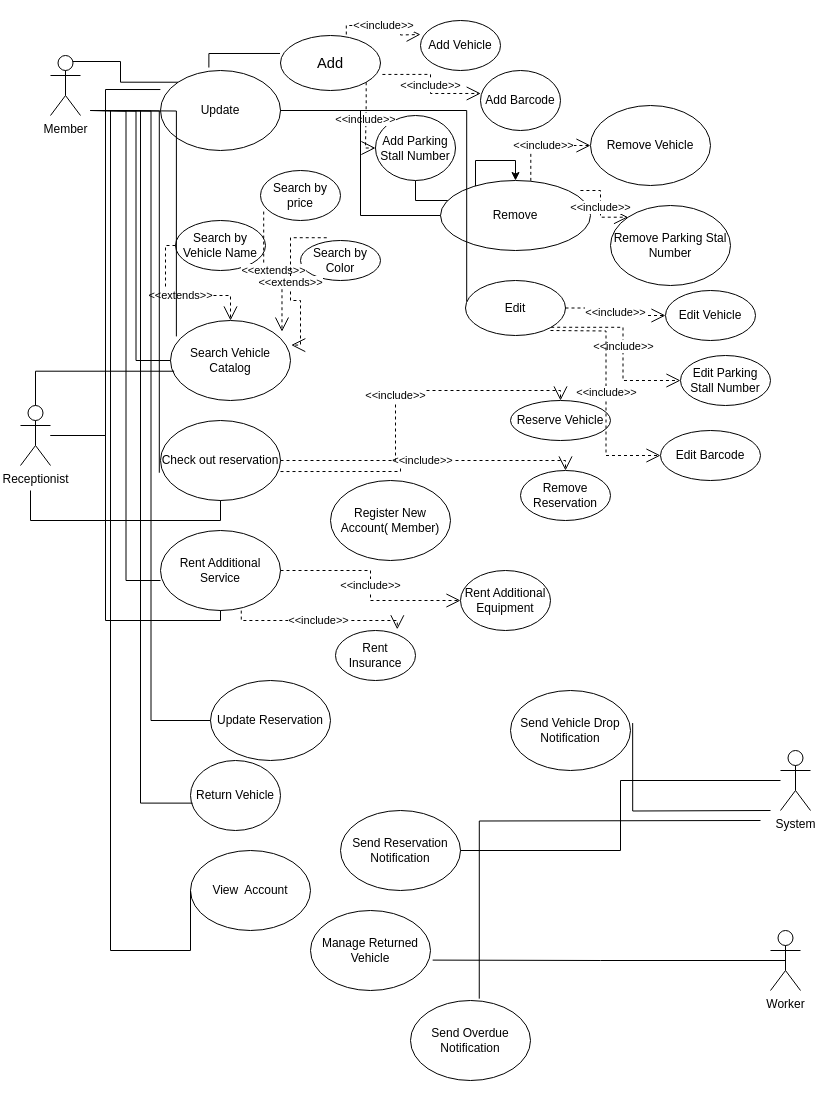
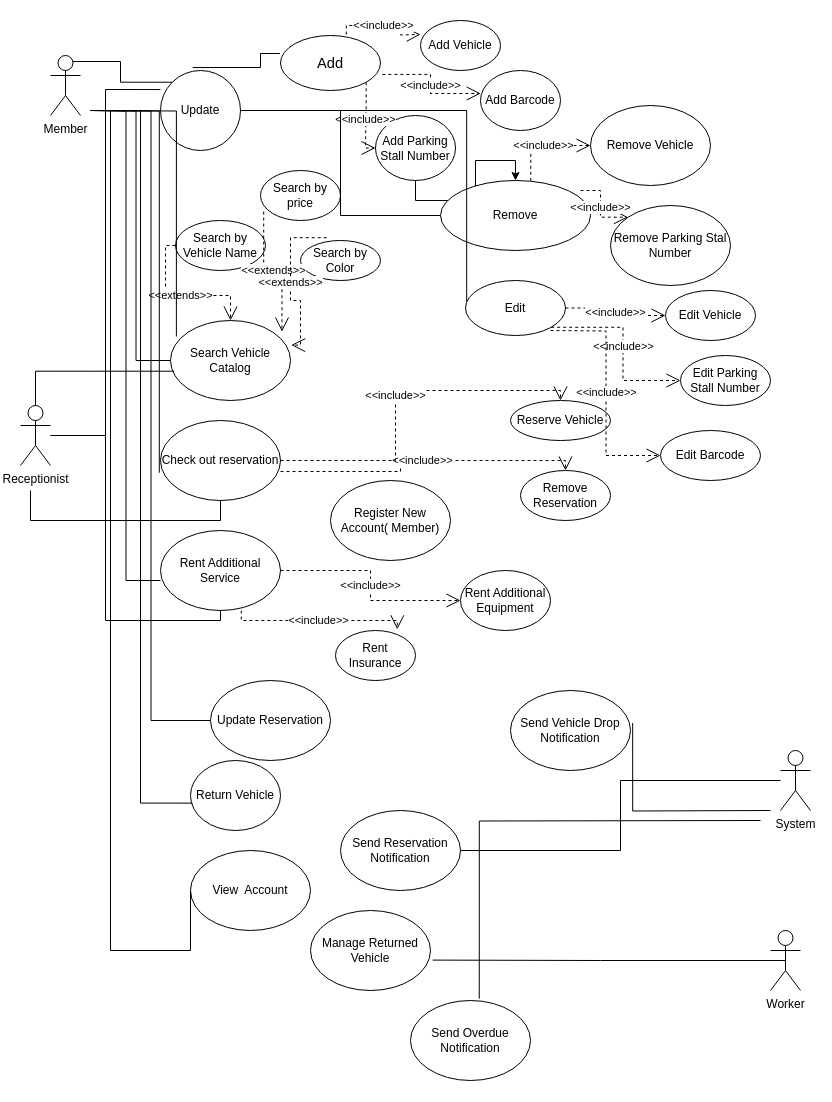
node "Update": size 120x80 -> 80x80
